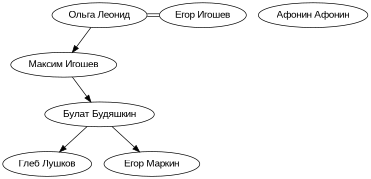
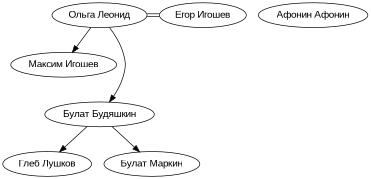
edge "Максим Игошев" -> "Булат Будяшкин": now "Ольга Леонид" -> "Булат Будяшкин"
node "Егор Маркин": label "Егор Маркин" -> "Булат Маркин"
